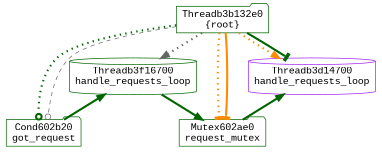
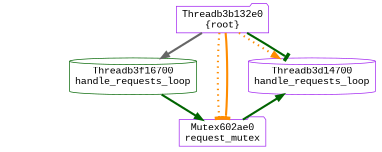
node "Threadb3b132e0 {root}": color darkgreen -> purple
edge "Threadb3b132e0 {root}" -> "Threadb3f16700 handle_requests_loop": style dotted -> solid
node "Cond602b20 got_request": removed
node "Mutex602ae0 request_mutex": color darkgreen -> purple
